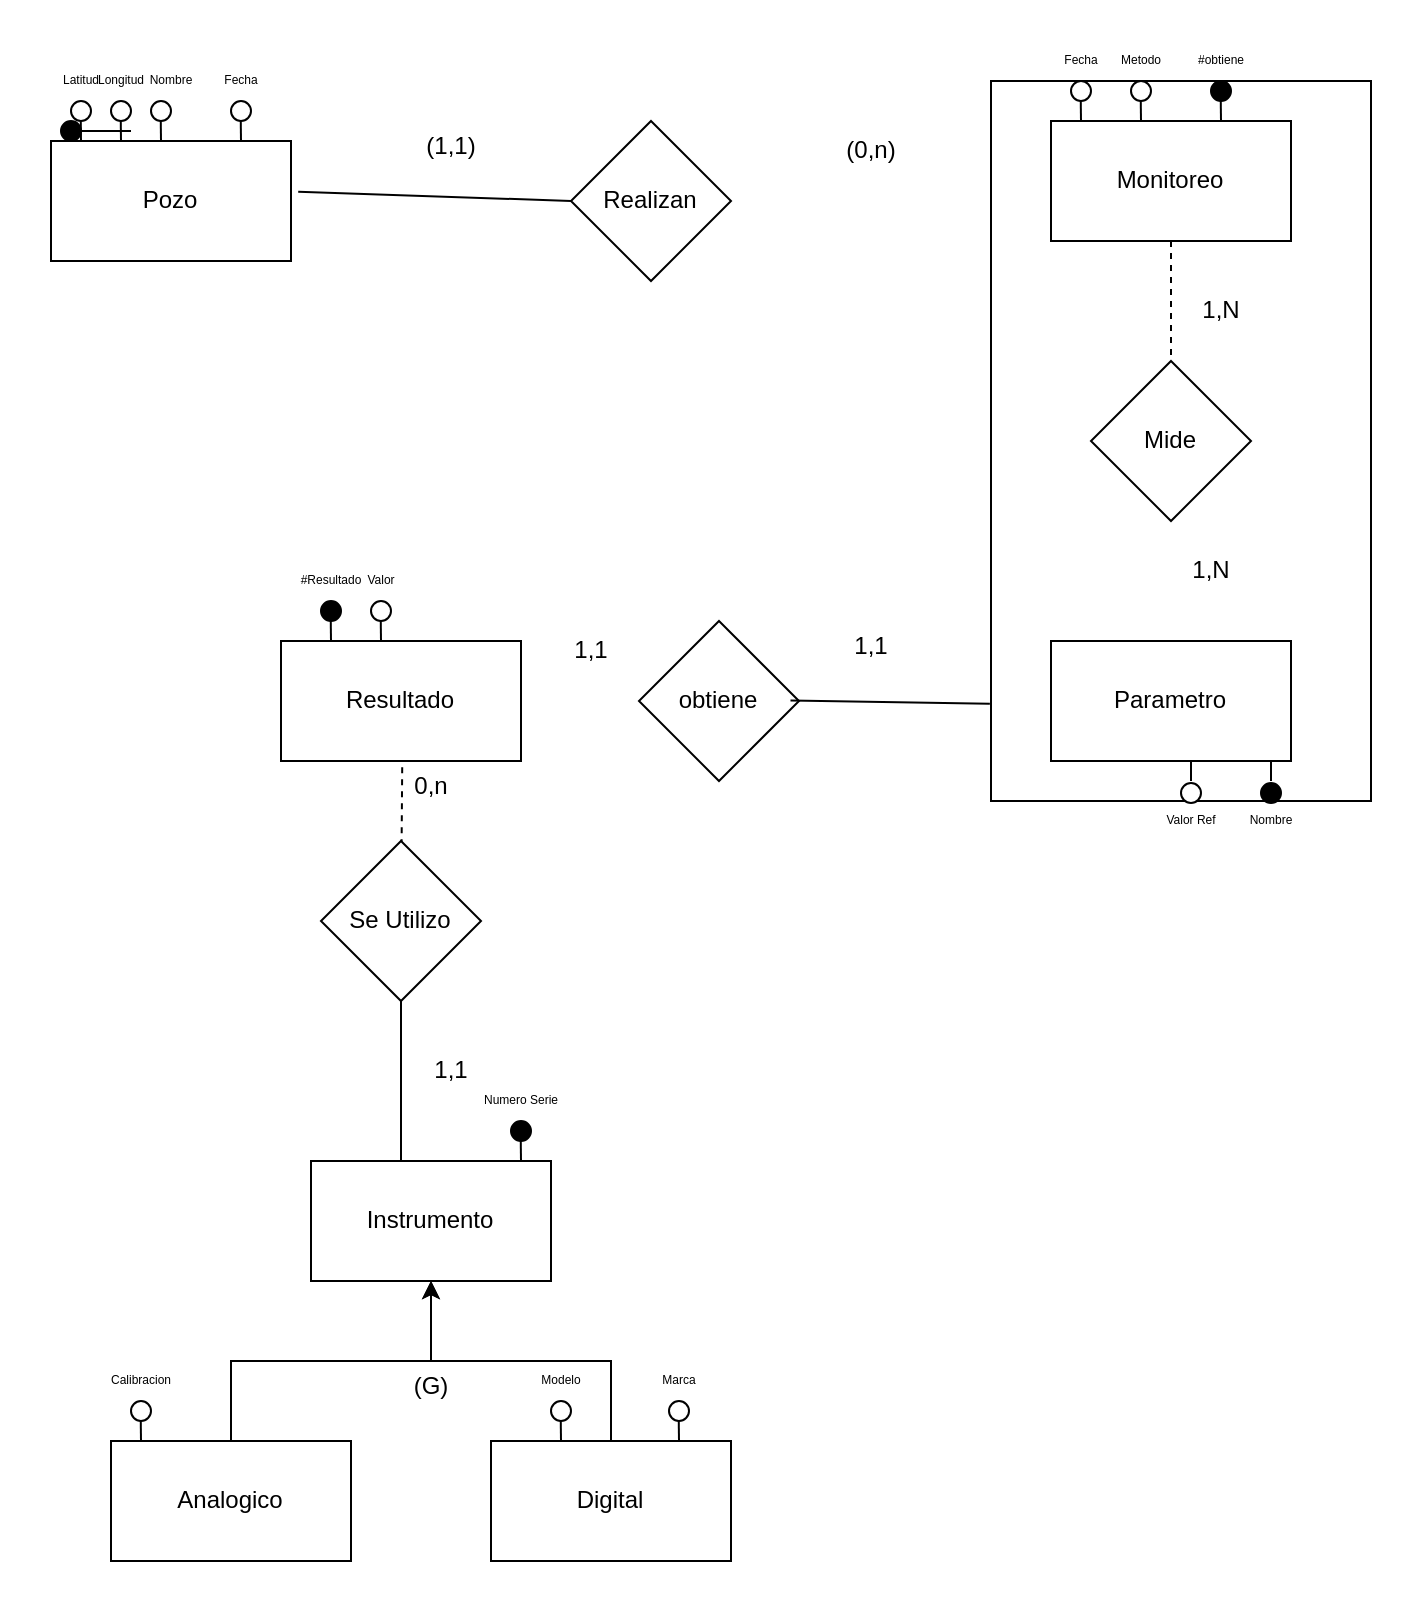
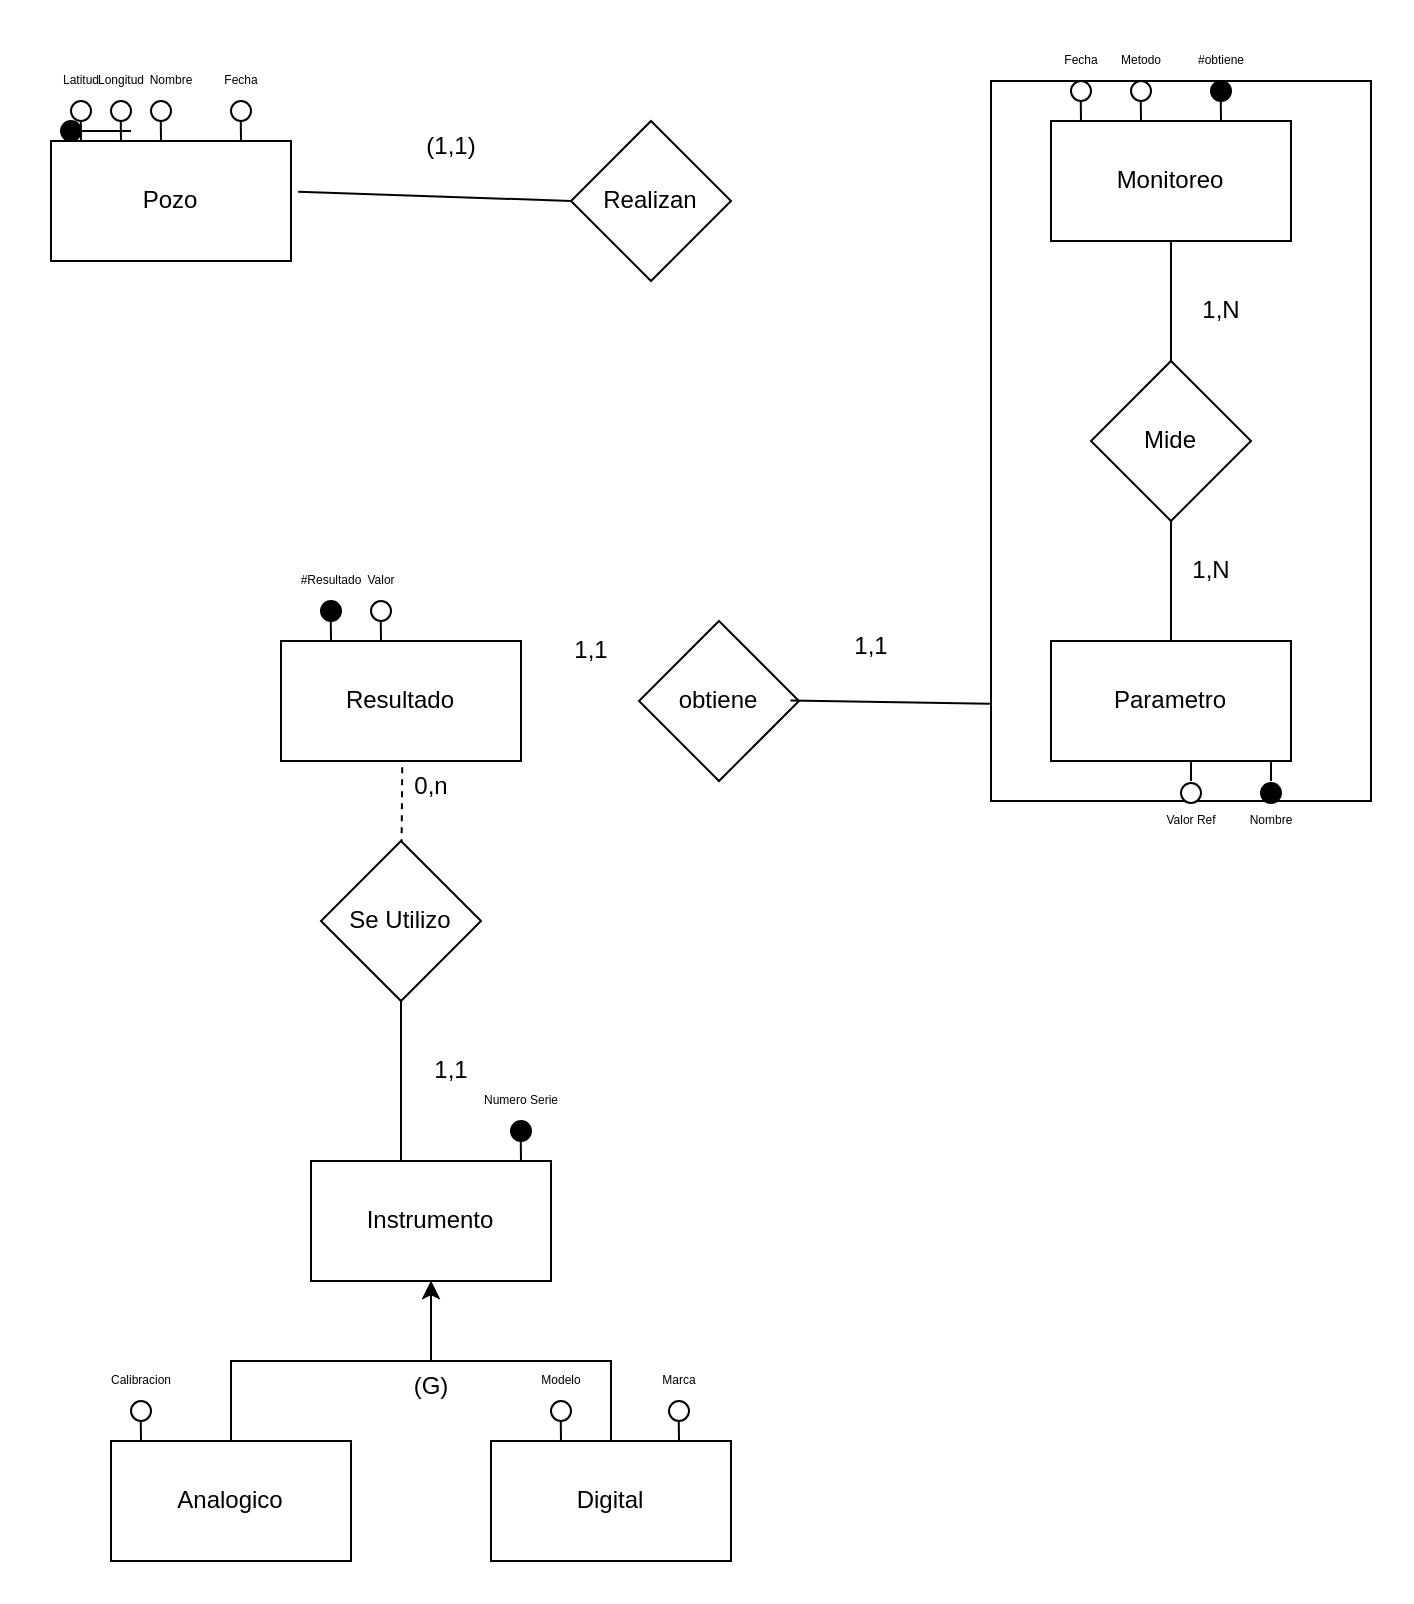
node "(0,n)": removed
edge "Monitoreo" -- "Mide": style dashed -> solid
edge "Mide" -- "Parametro": added
